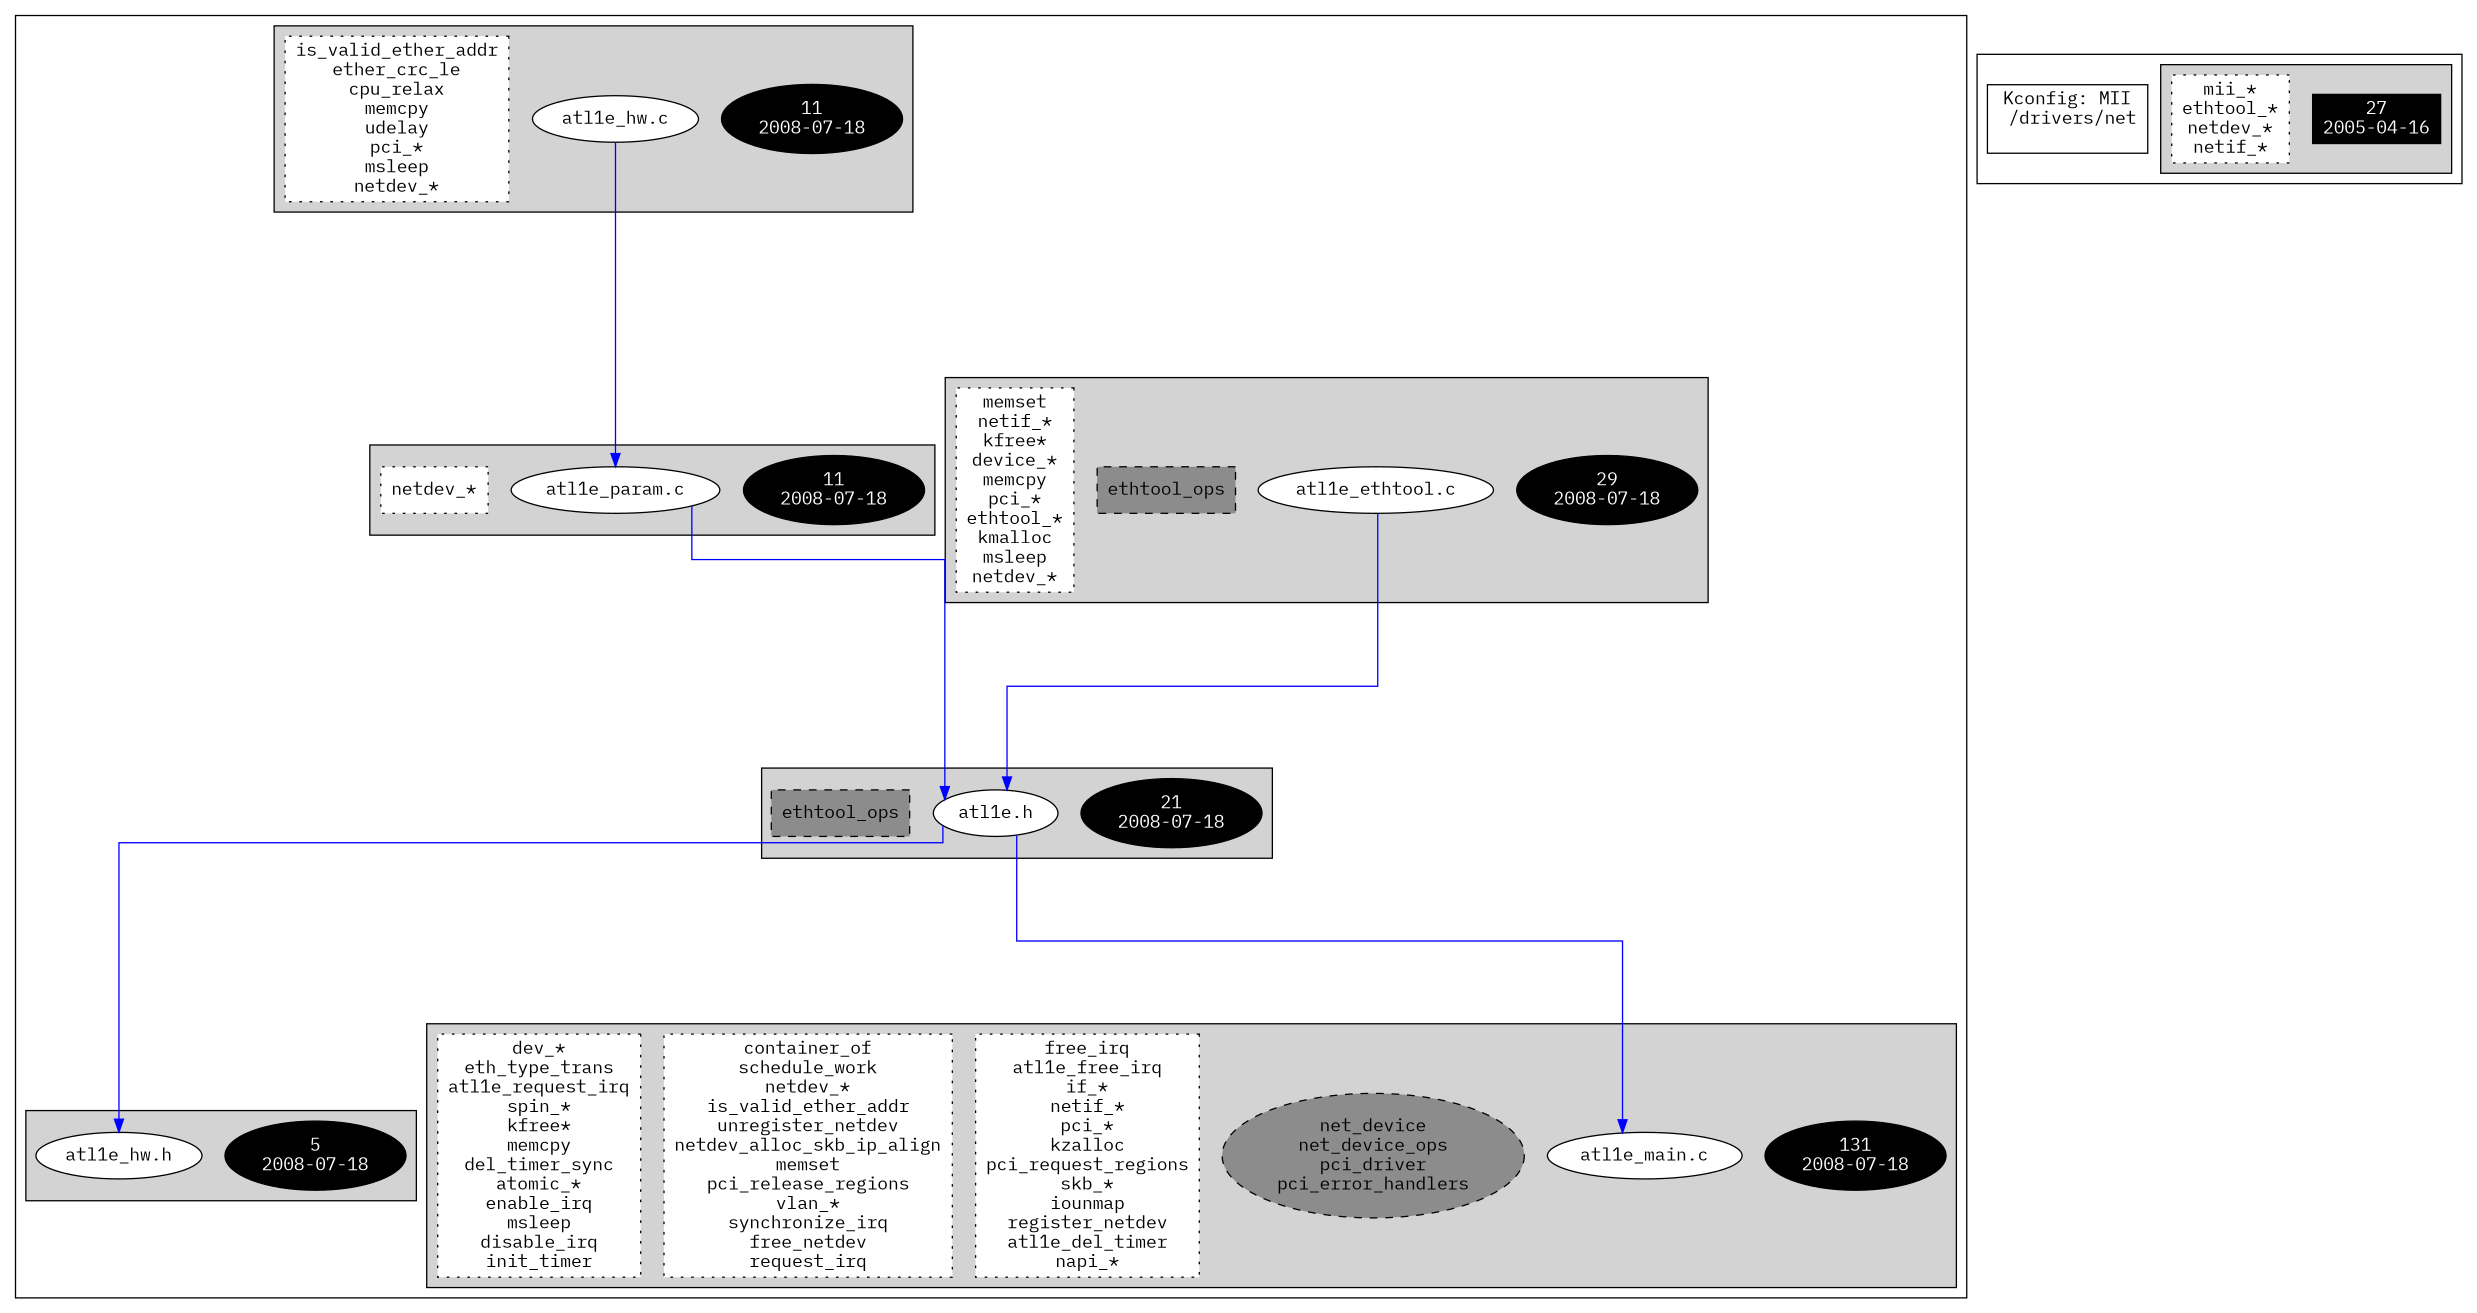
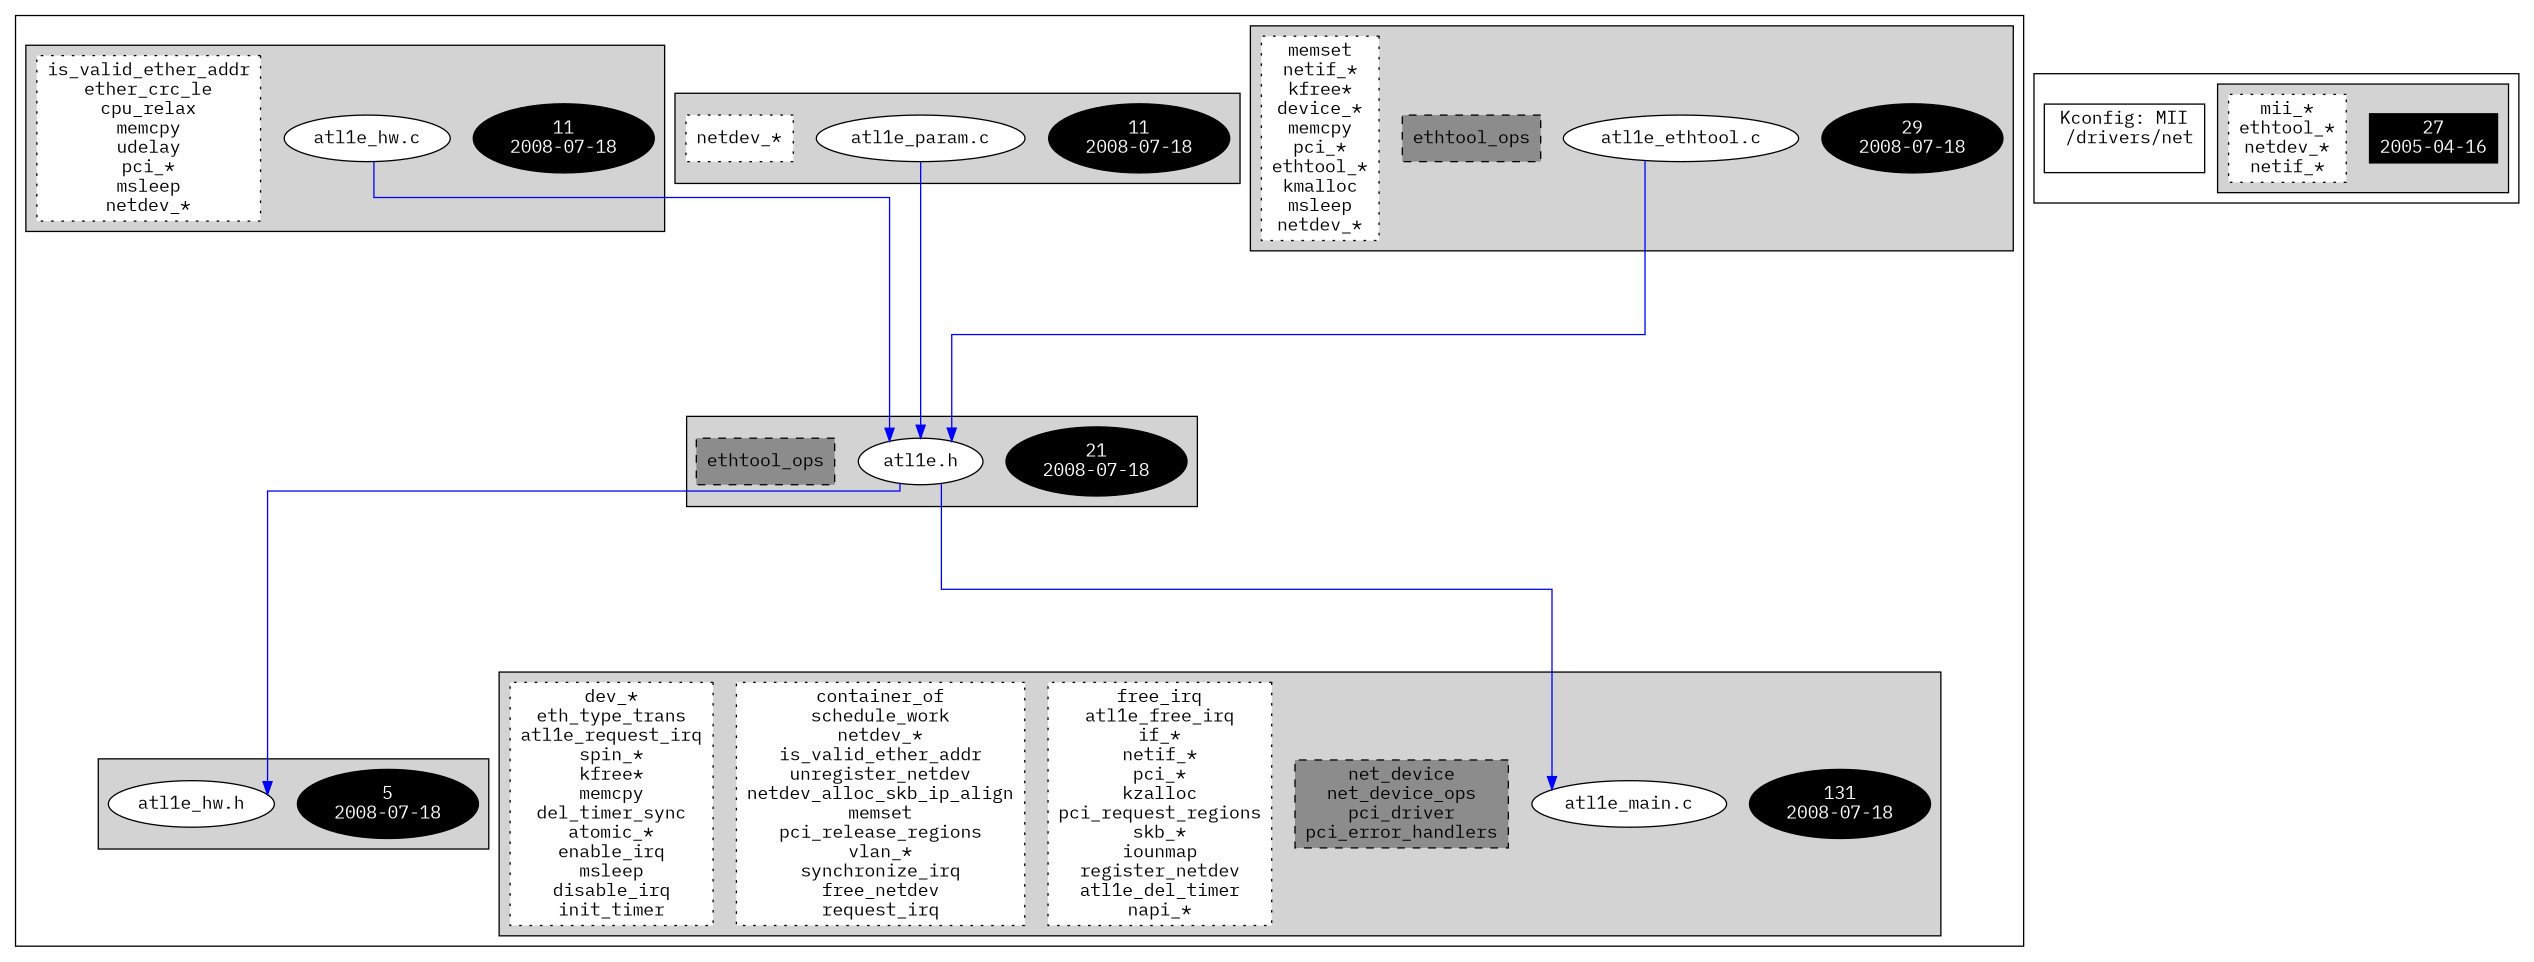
edge "atl1e_hw.c" -> "atl1e_param.c": now "atl1e_hw.c" -> "atl1e.h"
node "net_device net_device_ops pci_driver pci_error_handlers": shape ellipse -> box
